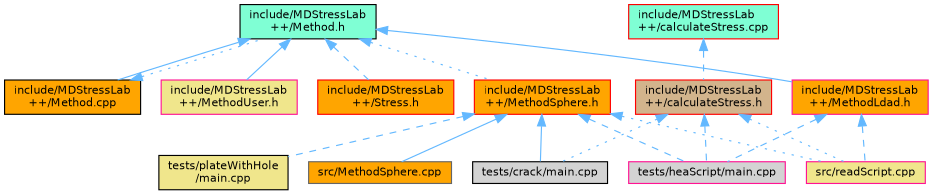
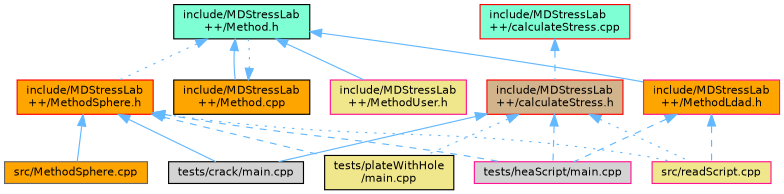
node "include/MDStressLab ++/Stress.h": removed
edge "tests/plateWithHole /main.cpp" -> "include/MDStressLab ++/calculateStress.h": added
edge "tests/crack/main.cpp" -> "include/MDStressLab ++/calculateStress.h": style dotted -> solid
